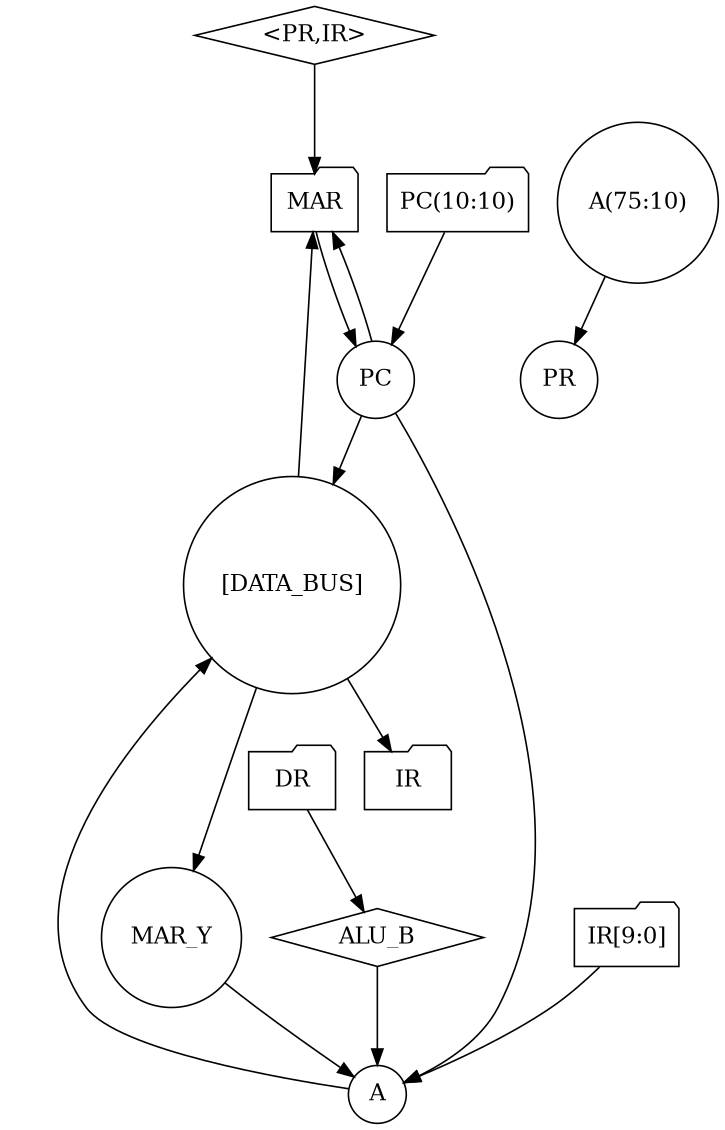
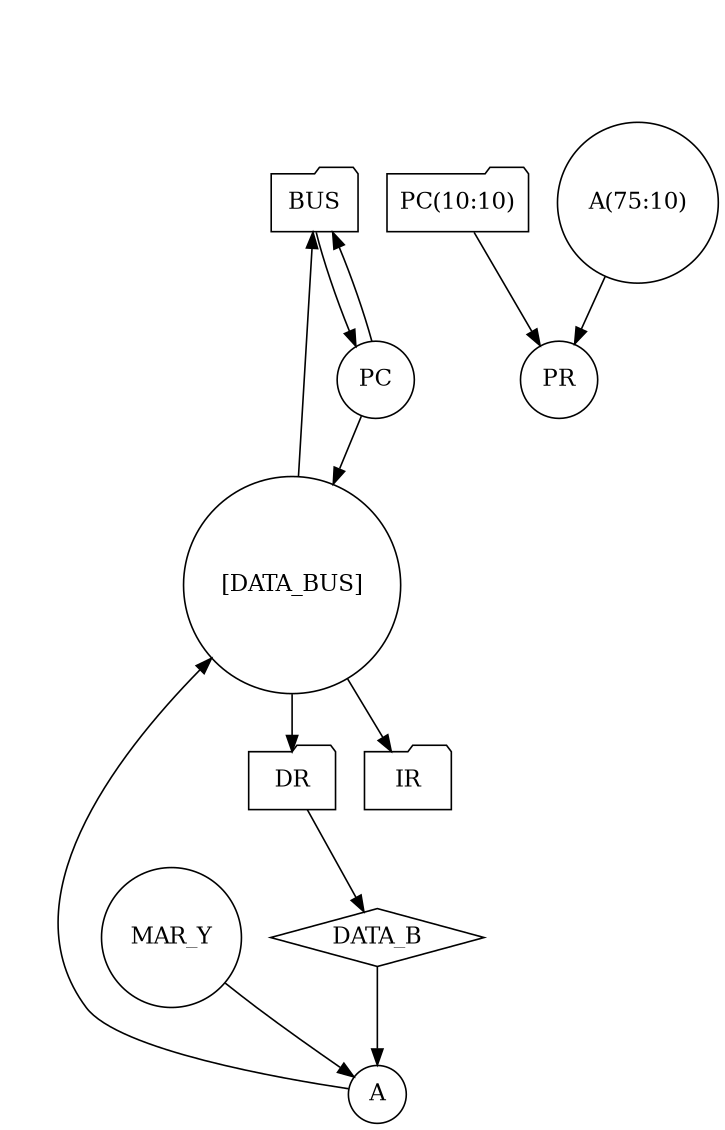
node "<PR,IR>": removed
node "MAR": label "MAR" -> "BUS"
edge "PC(10:10)" -> "PC": now "PC(10:10)" -> "PR"
edge "PC" -> "A": removed
edge "[DATA_BUS]" -> "MAR_Y": now "[DATA_BUS]" -> "DR"
node "ALU_B": label "ALU_B" -> "DATA_B"
node "IR[9:0]": removed
